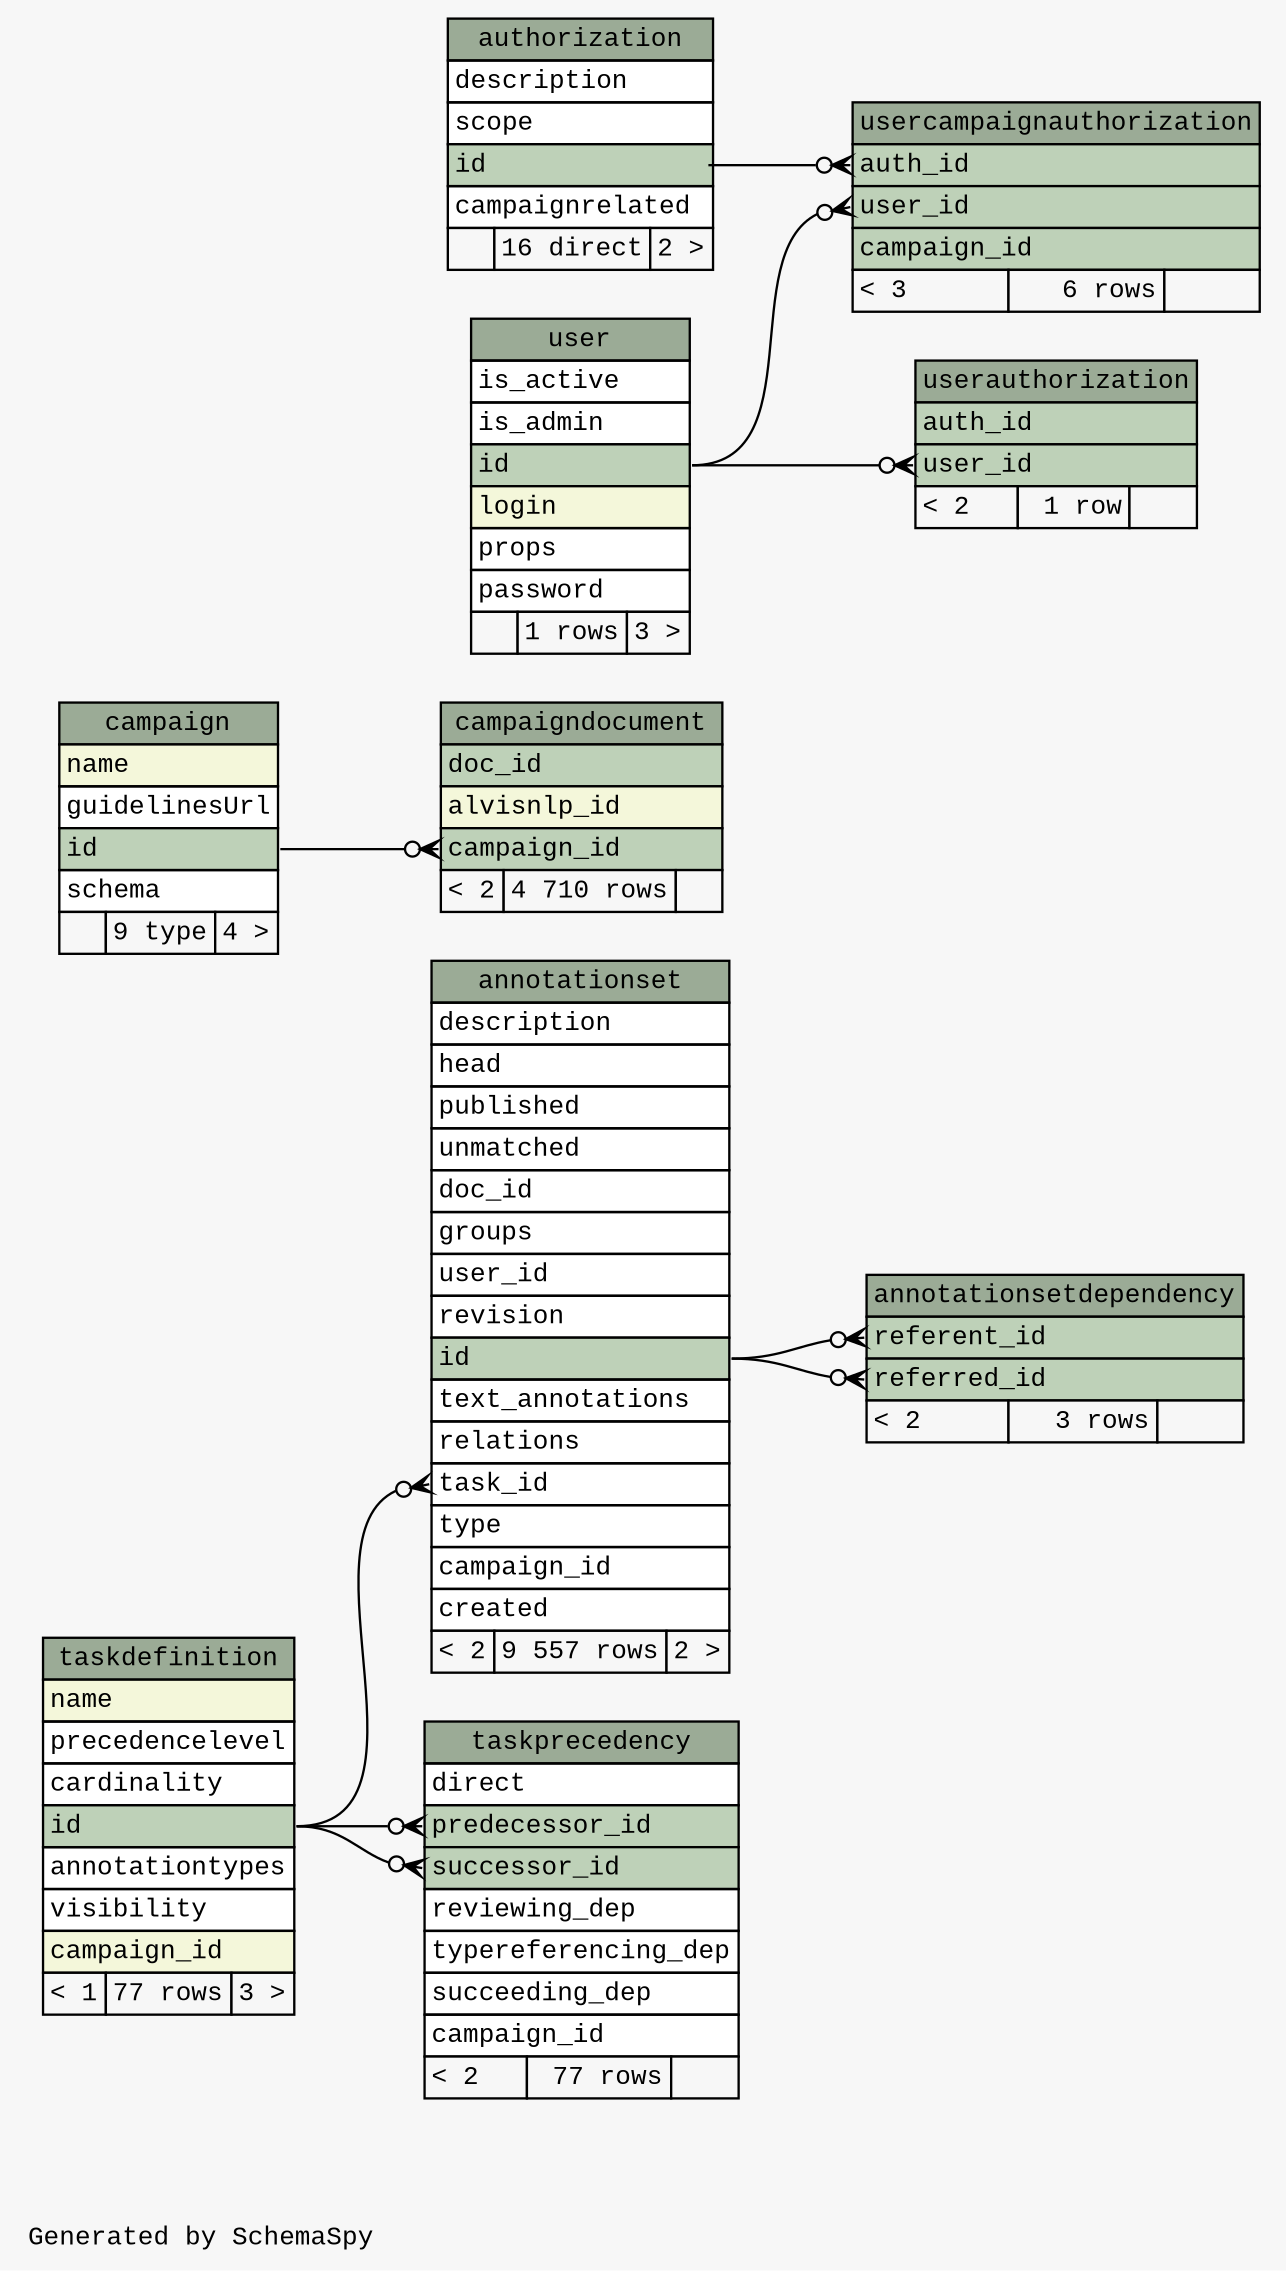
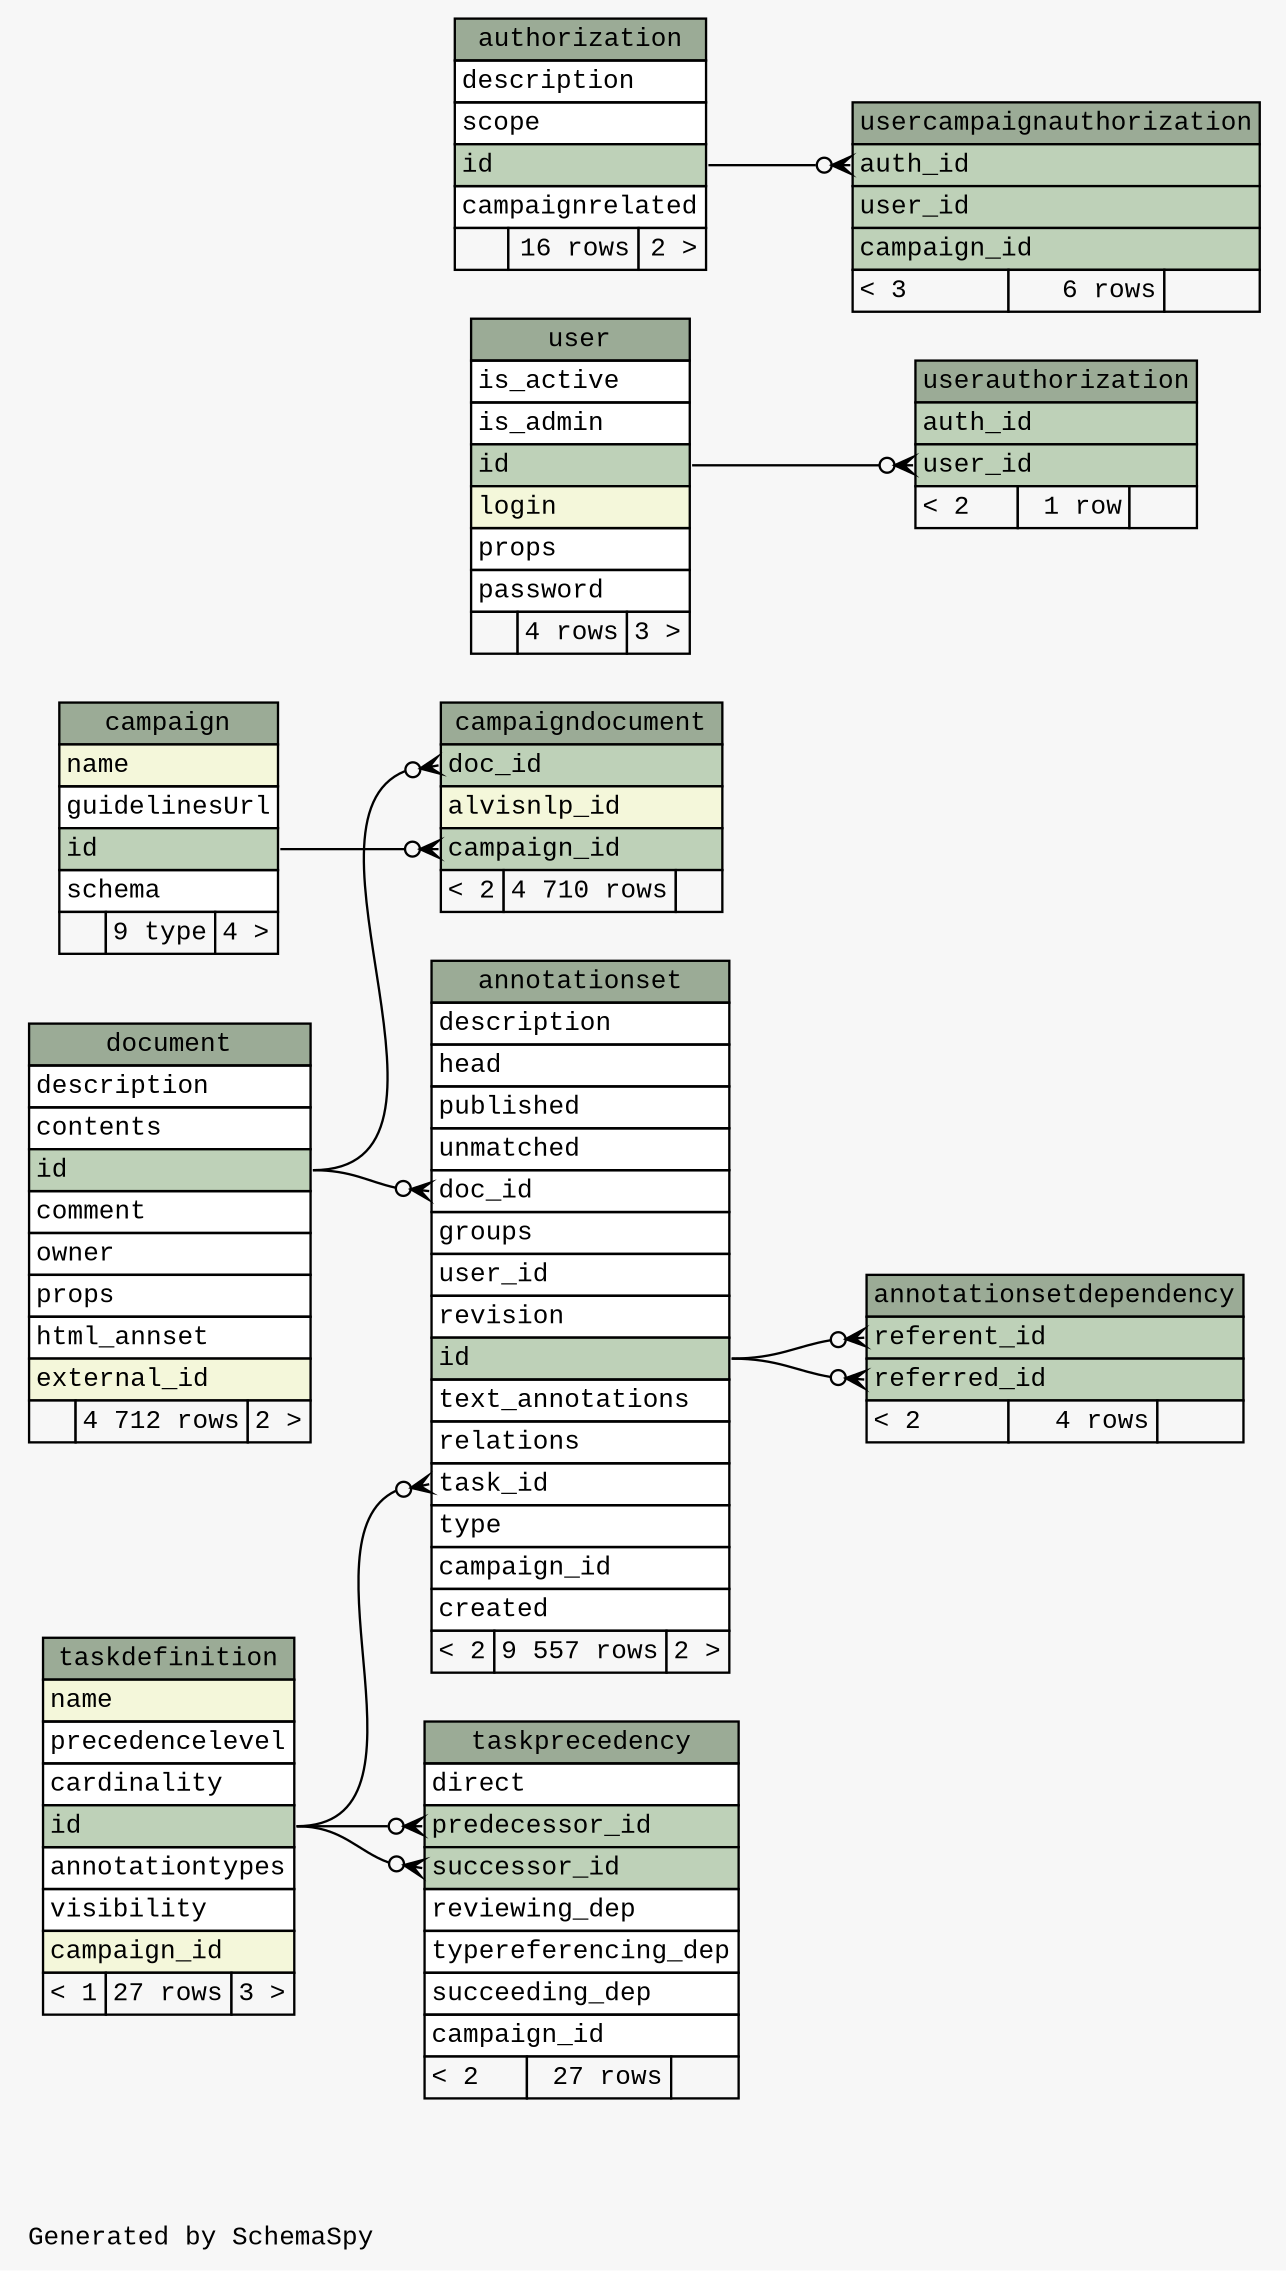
node "authorization": text "16 direct" -> "16 rows"
edge "user" -> "usercampaignauthorization": removed
node "user": text "1 rows" -> "4 rows"
node "document": added
node "annotationsetdependency": text "3 rows" -> "4 rows"
node "taskdefinition": text "77 rows" -> "27 rows"
node "taskprecedency": text "77 rows" -> "27 rows"
